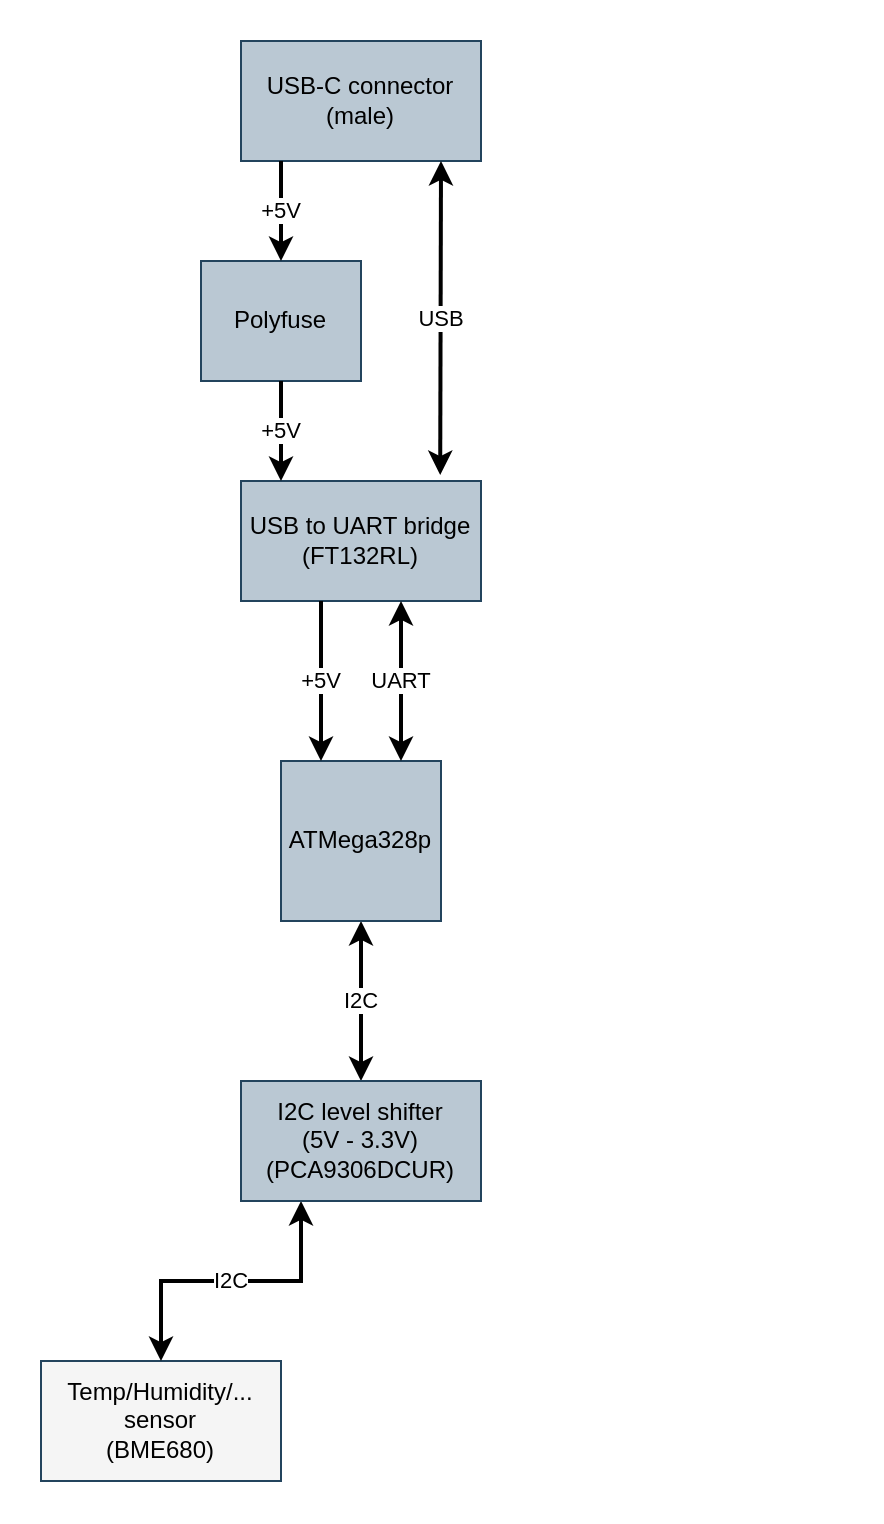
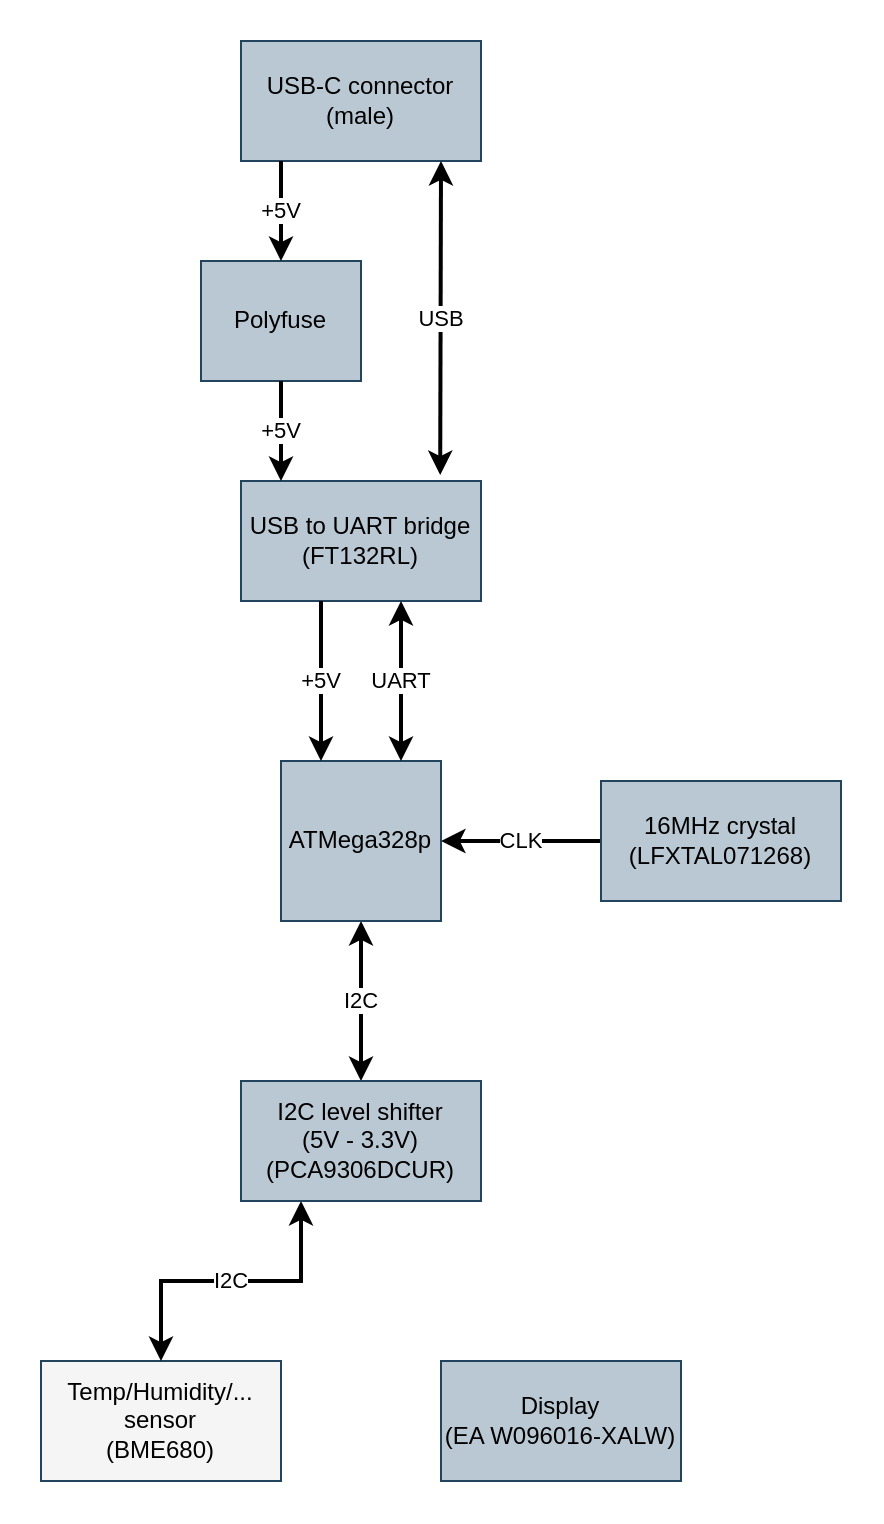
edge "16MHz crystal (LFXTAL071268)" -> "ATMega328p": added, label "CLK"
node "16MHz crystal (LFXTAL071268)": added
node "Display (EA W096016-XALW)": added
